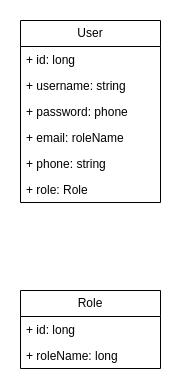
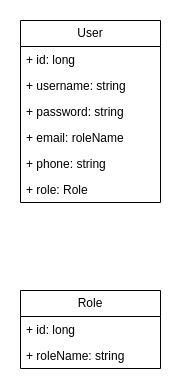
node "+ password: phone": label "+ password: phone" -> "+ password: string"
node "+ roleName: long": label "+ roleName: long" -> "+ roleName: string"
